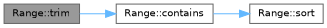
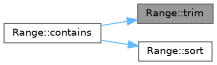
edge "Range::trim" -> "Range::contains": reversed
